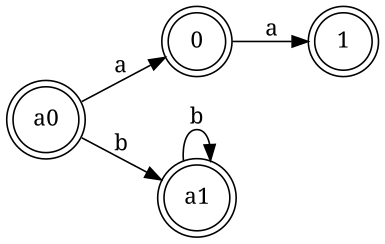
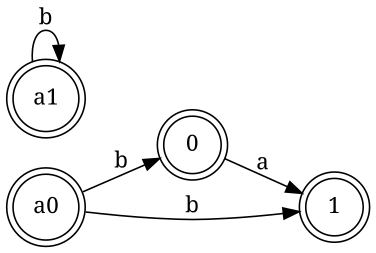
edge "a0" -> "0": label "a" -> "b"
edge "a0" -> "a1": now "a0" -> "1"
